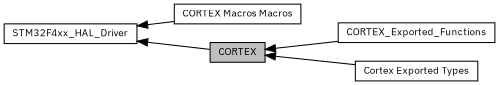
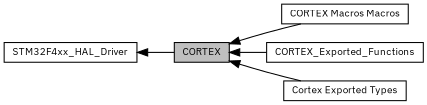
edge "CORTEX Macros Macros" -> "STM32F4xx_HAL_Driver": now "CORTEX Macros Macros" -> "CORTEX"
